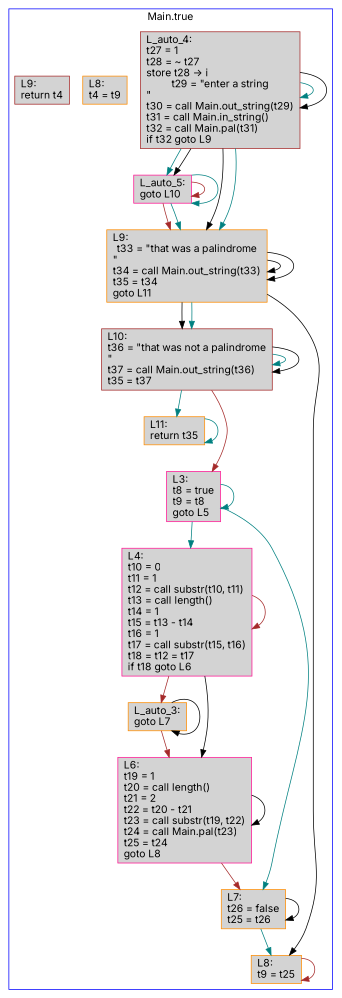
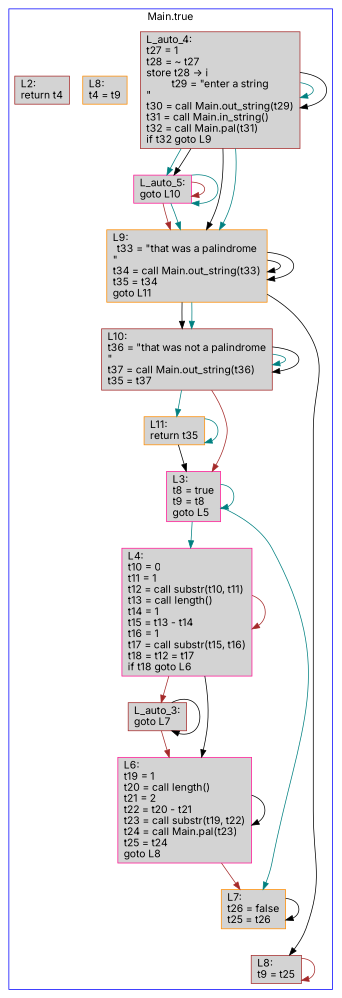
node "L9: return t4": label "L9: return t4" -> "L2: return t4"
edge "L11: return t35" -> "L3: t8 = true t9 = t8 goto L5": added
node "L_auto_3: goto L7": color darkorange -> brown
edge "L7: t26 = false t25 = t26" -> "L8: t9 = t25": removed
node "L8: t9 = t25": color darkorange -> brown
